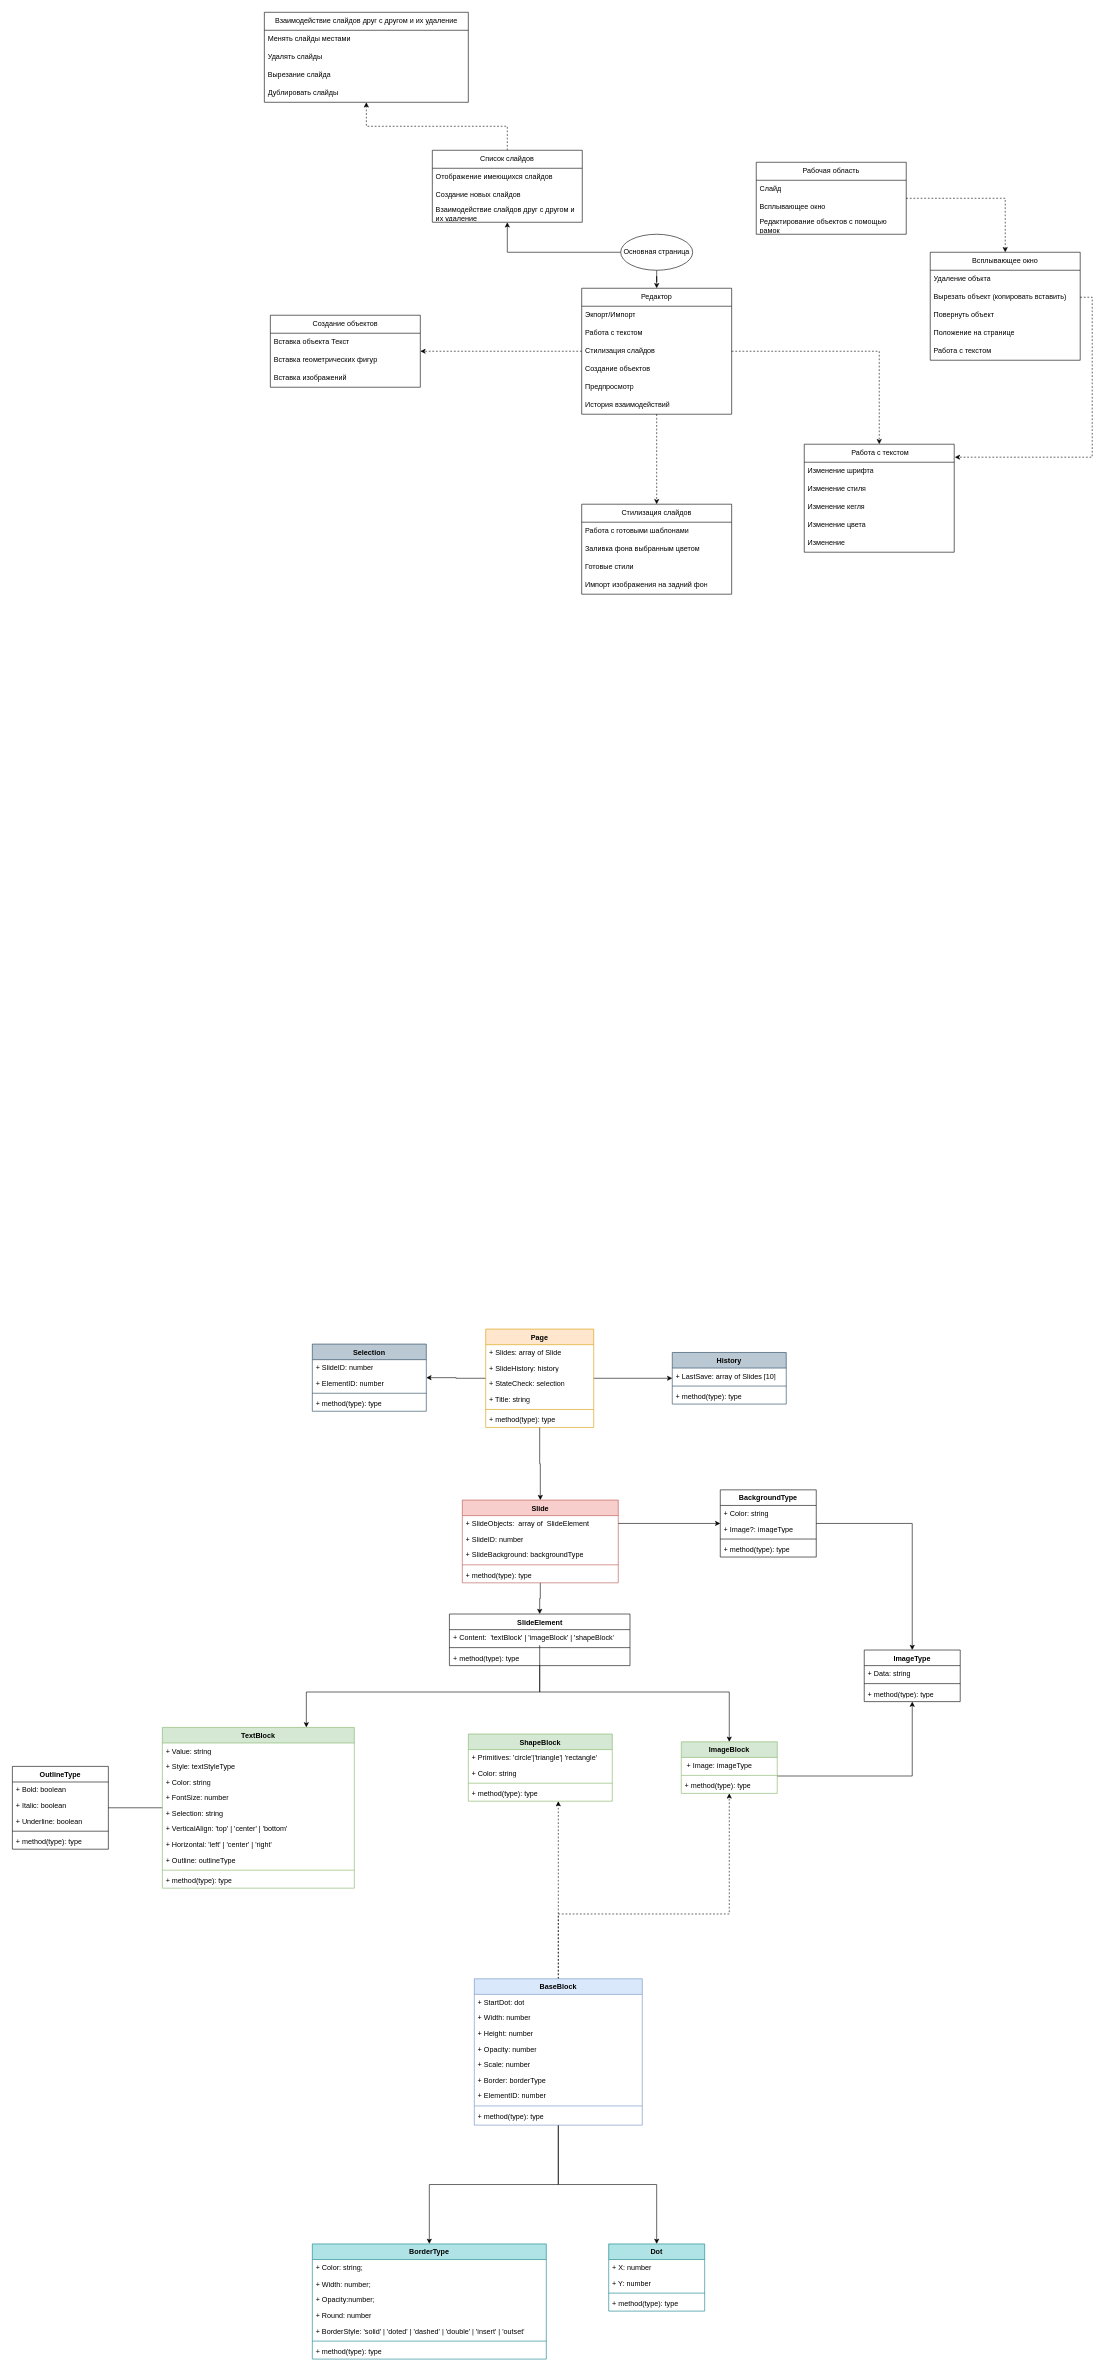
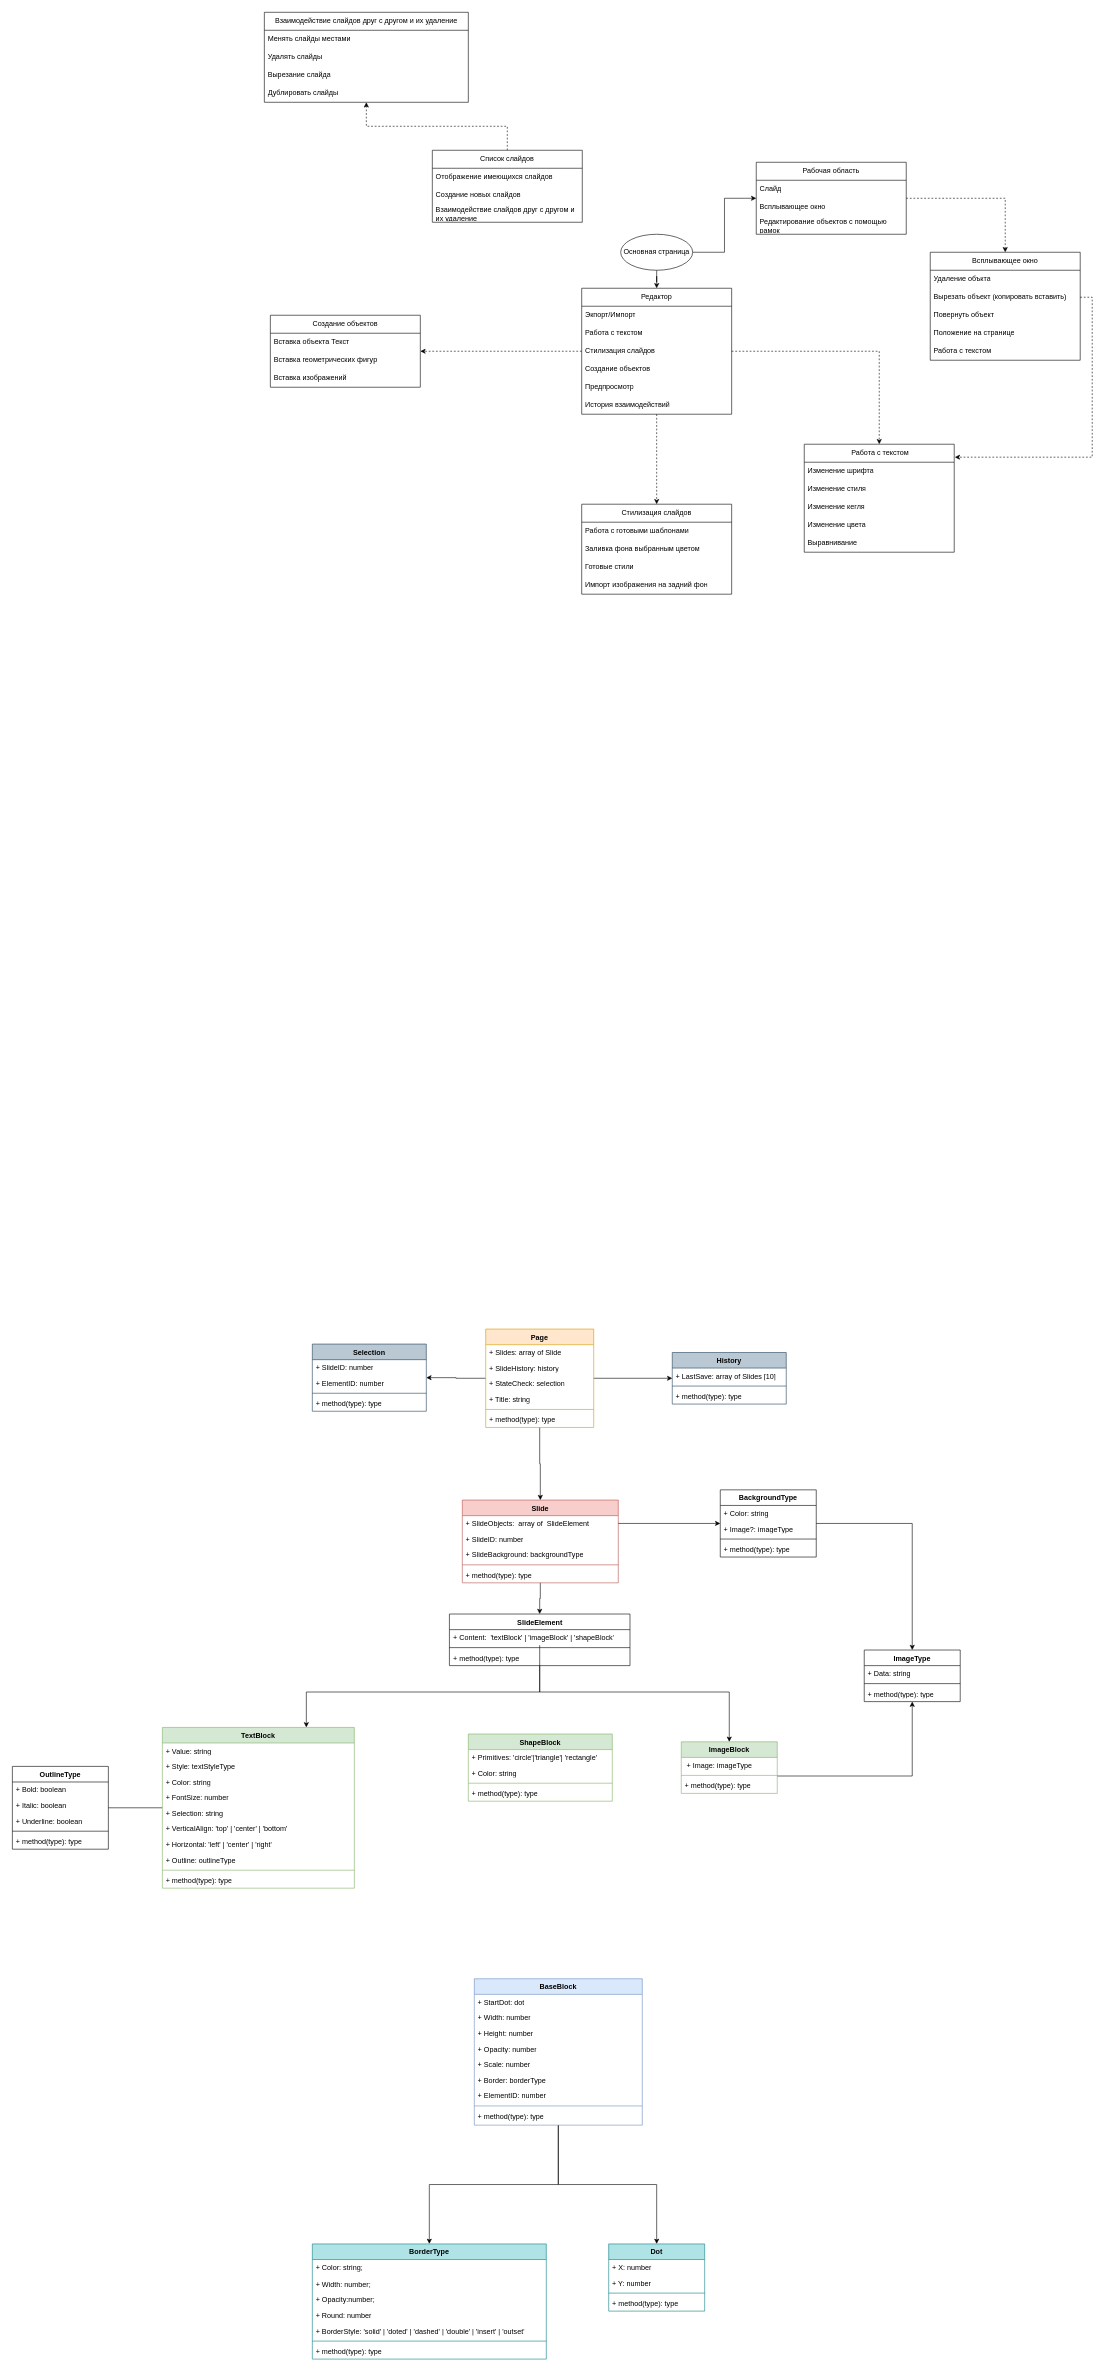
edge "Основная страница" -> "Рабочая область": added
edge "Основная страница" -> "Список слайдов": removed
node "Изменение": label "Изменение" -> "Выравнивание"
edge "BaseBlock" -> "ImageBlock": removed
edge "BaseBlock" -> "ShapeBlock": removed
